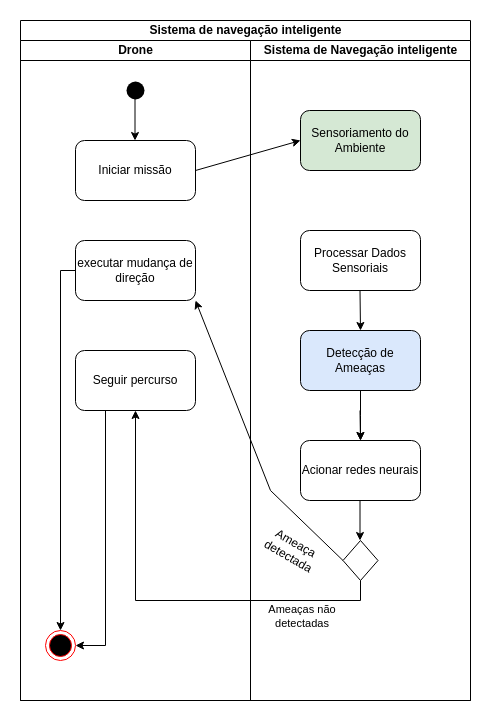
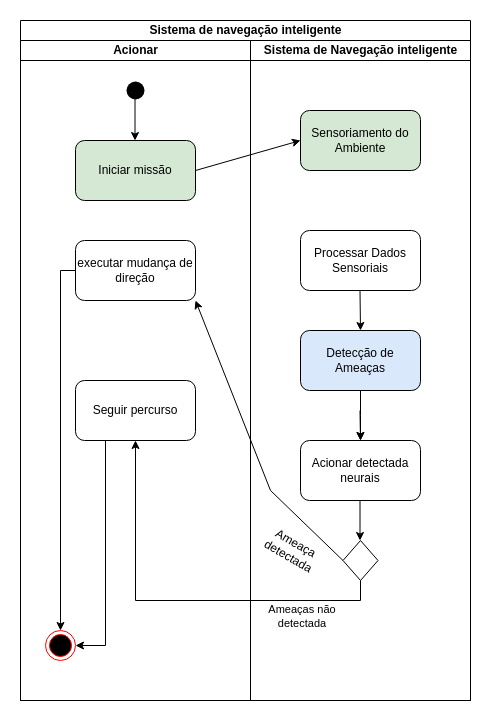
node "Drone": label "Drone" -> "Acionar"
node "Iniciar missão": fillcolor #ffffff -> #d5e8d4
node "Seguir percurso": moved (136, 381) -> (136, 411)
node "Acionar redes neurais": label "Acionar redes neurais" -> "Acionar detectada neurais"
node "Ameaças não detectadas": label "Ameaças não detectadas" -> "Ameaças não detectada"
